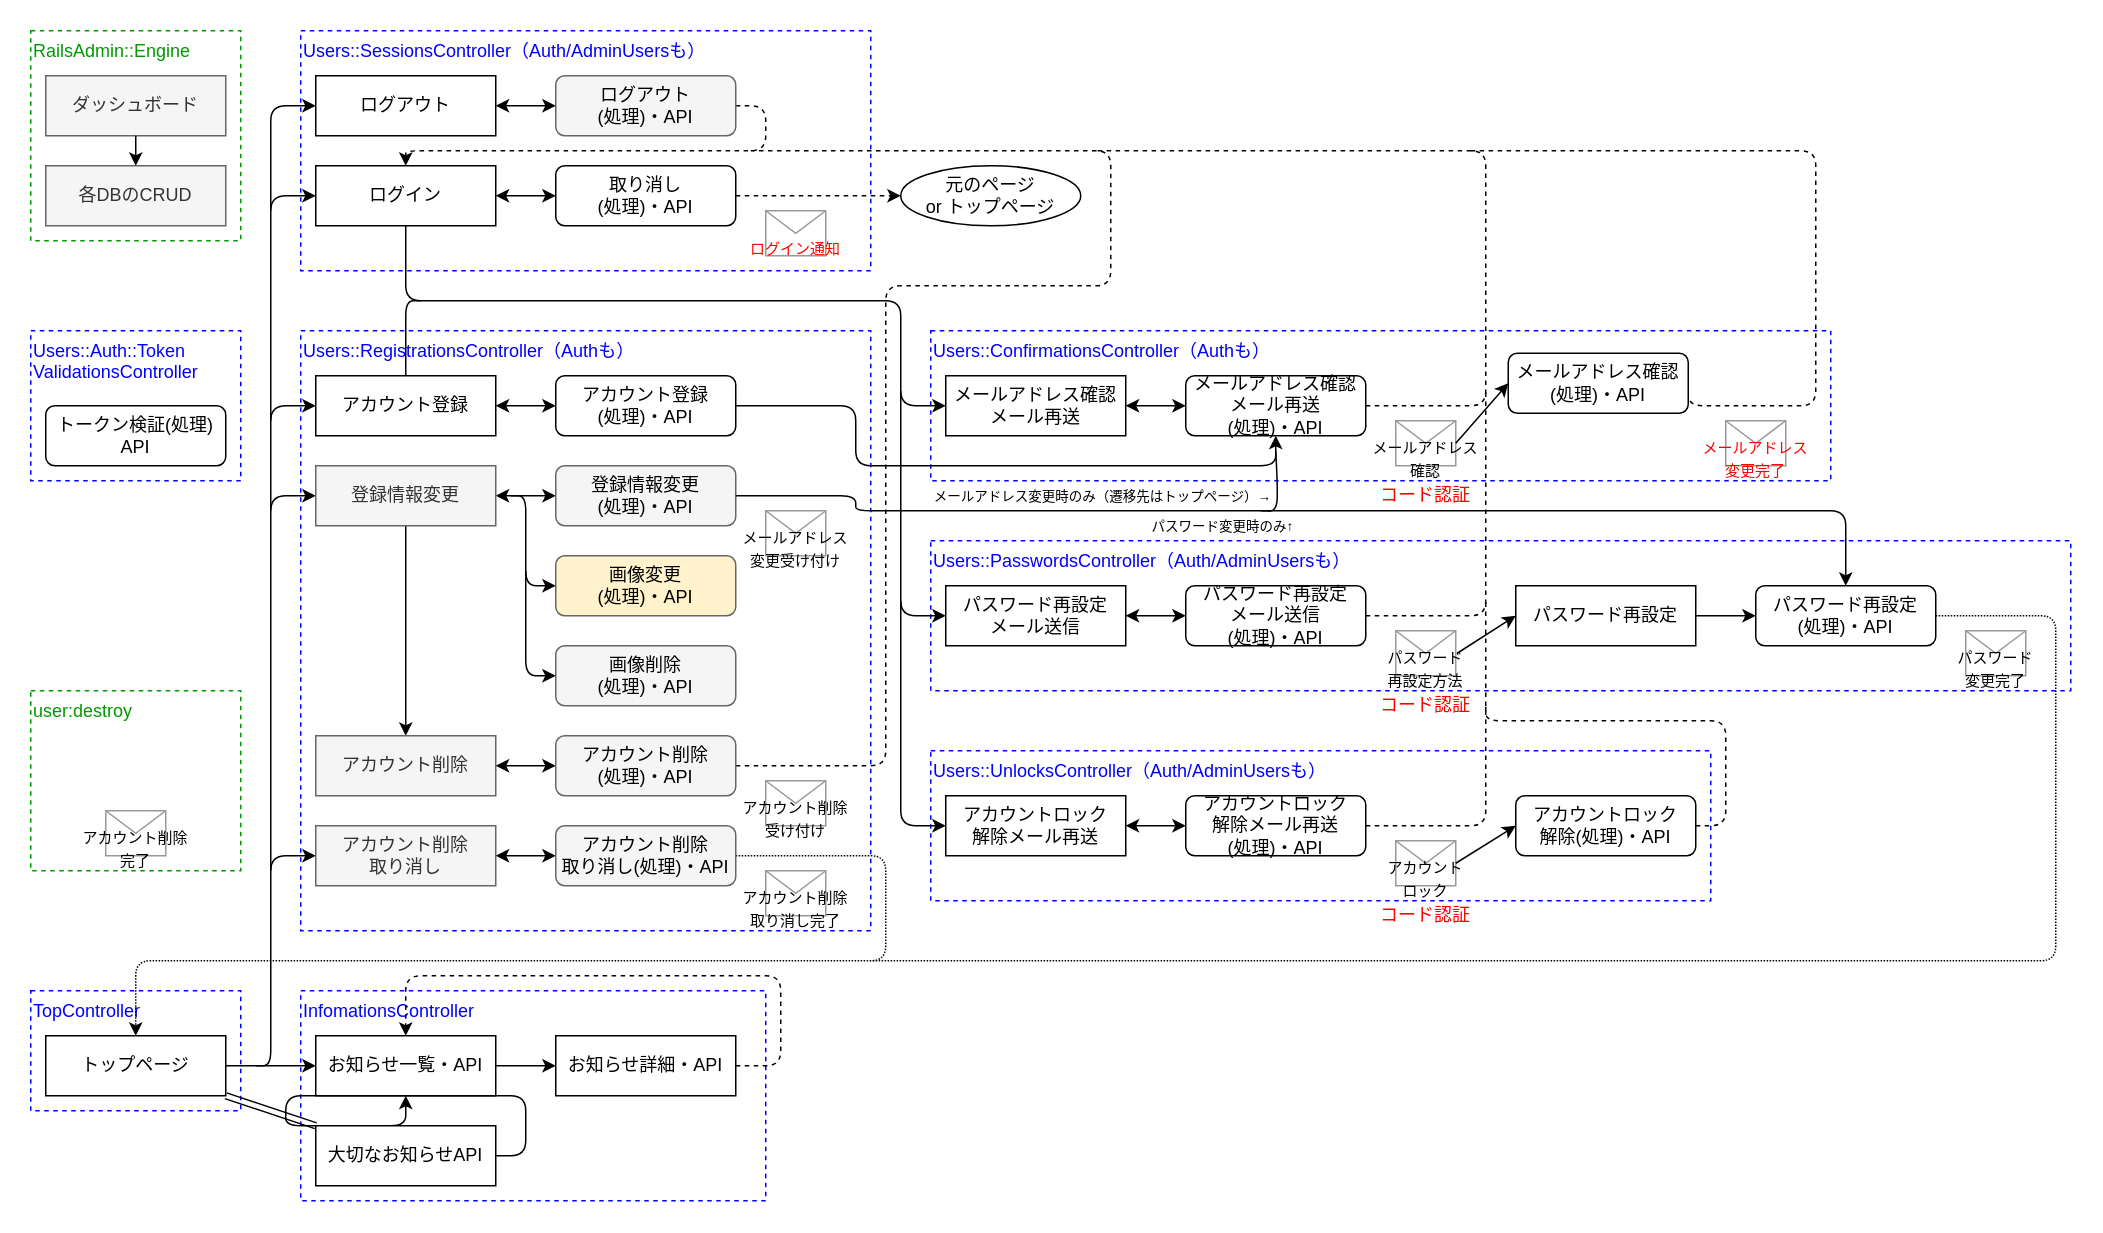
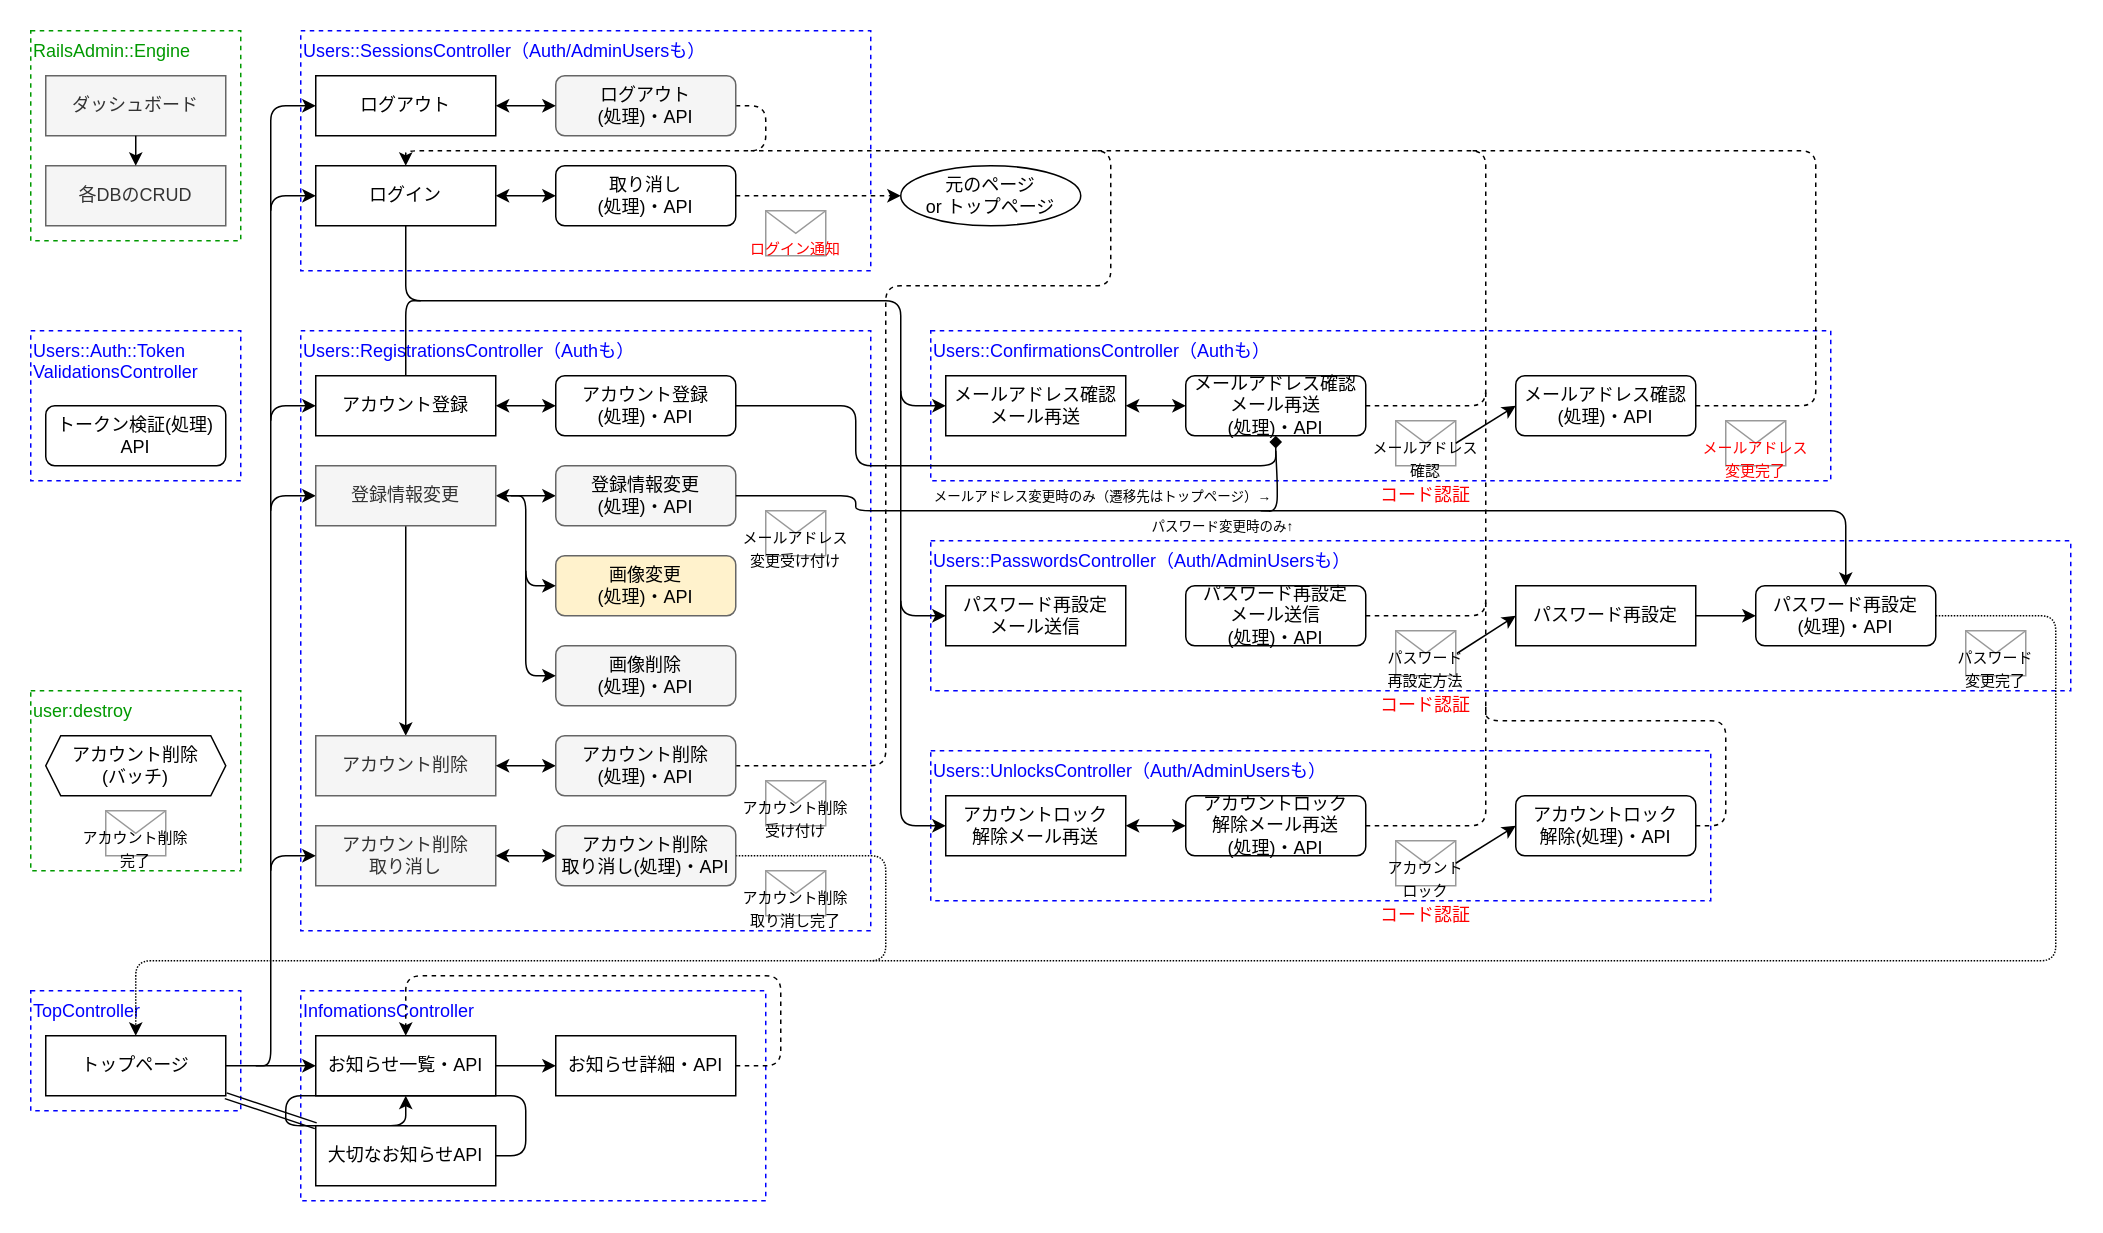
node "メールアドレス確認 (処理)・API": moved (1598, 383) -> (1606, 406)
edge "アカウント登録 (処理)・API" -> "メールアドレス確認メール再送 (処理)・API": arrowhead classic -> diamond
edge "パスワード再設定 メール送信" -- "パスワード再設定 メール送信 (処理)・API": removed
node "アカウント削除 (バッチ)": added
